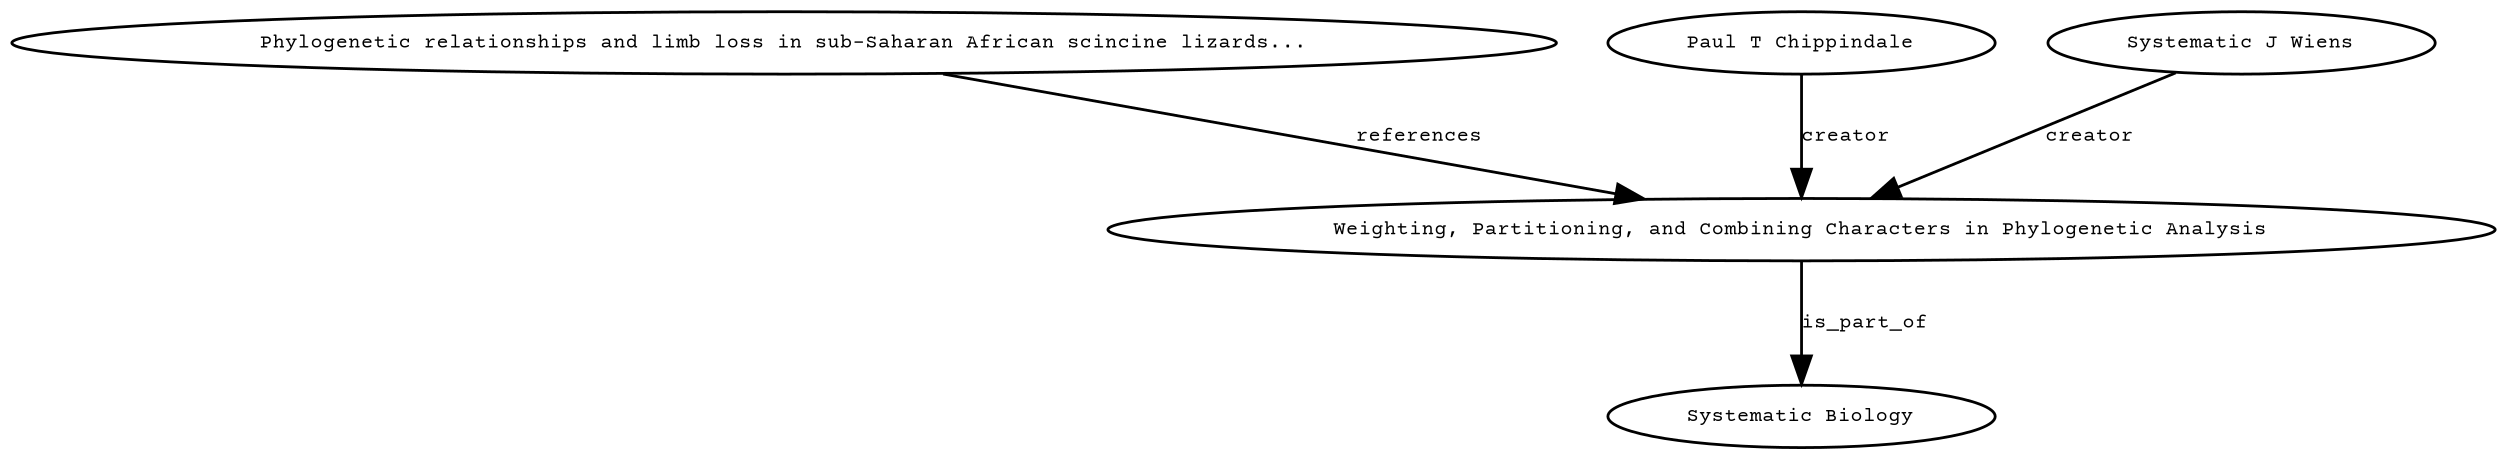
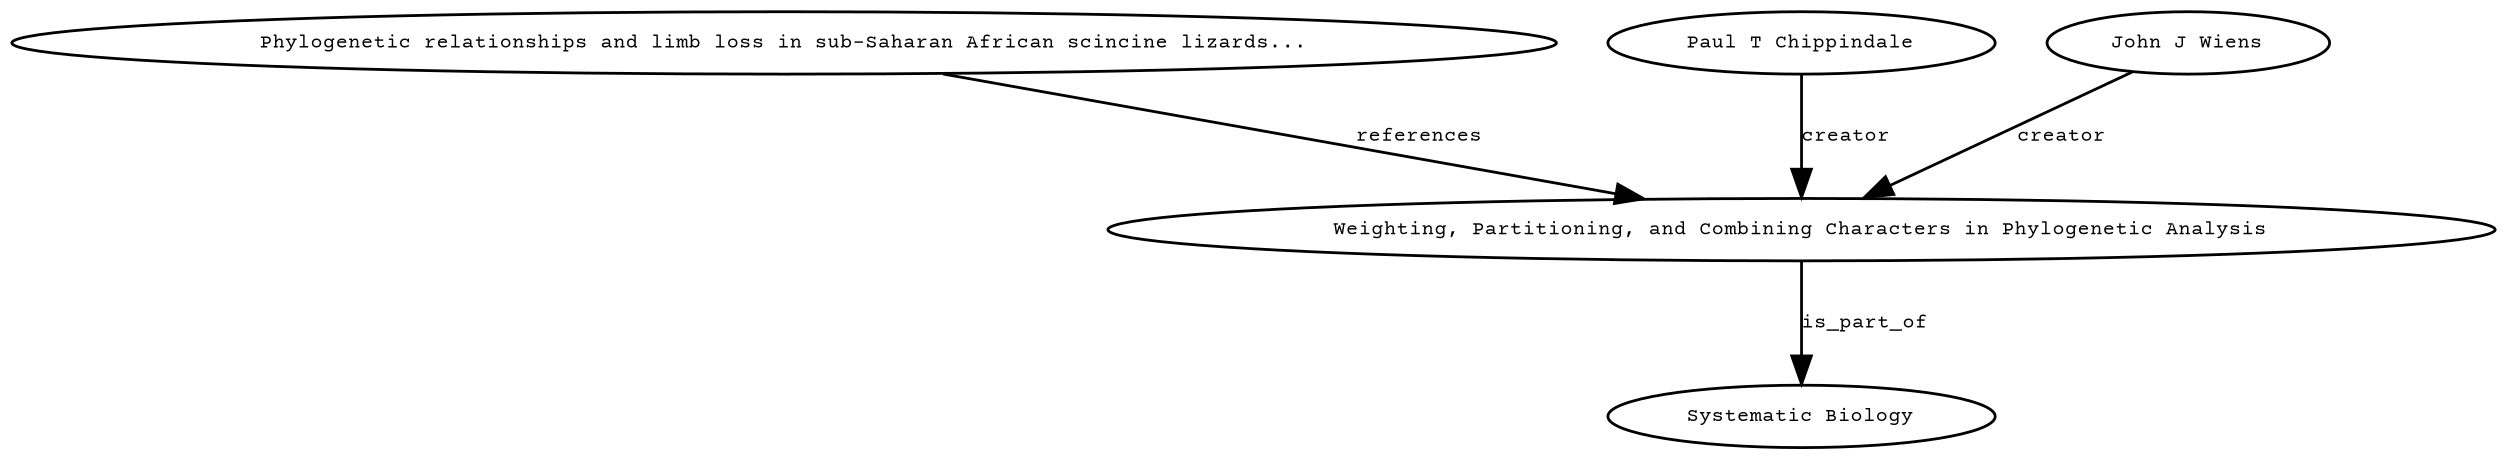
node "Systematic J Wiens": label "Systematic J Wiens" -> "John J Wiens"
